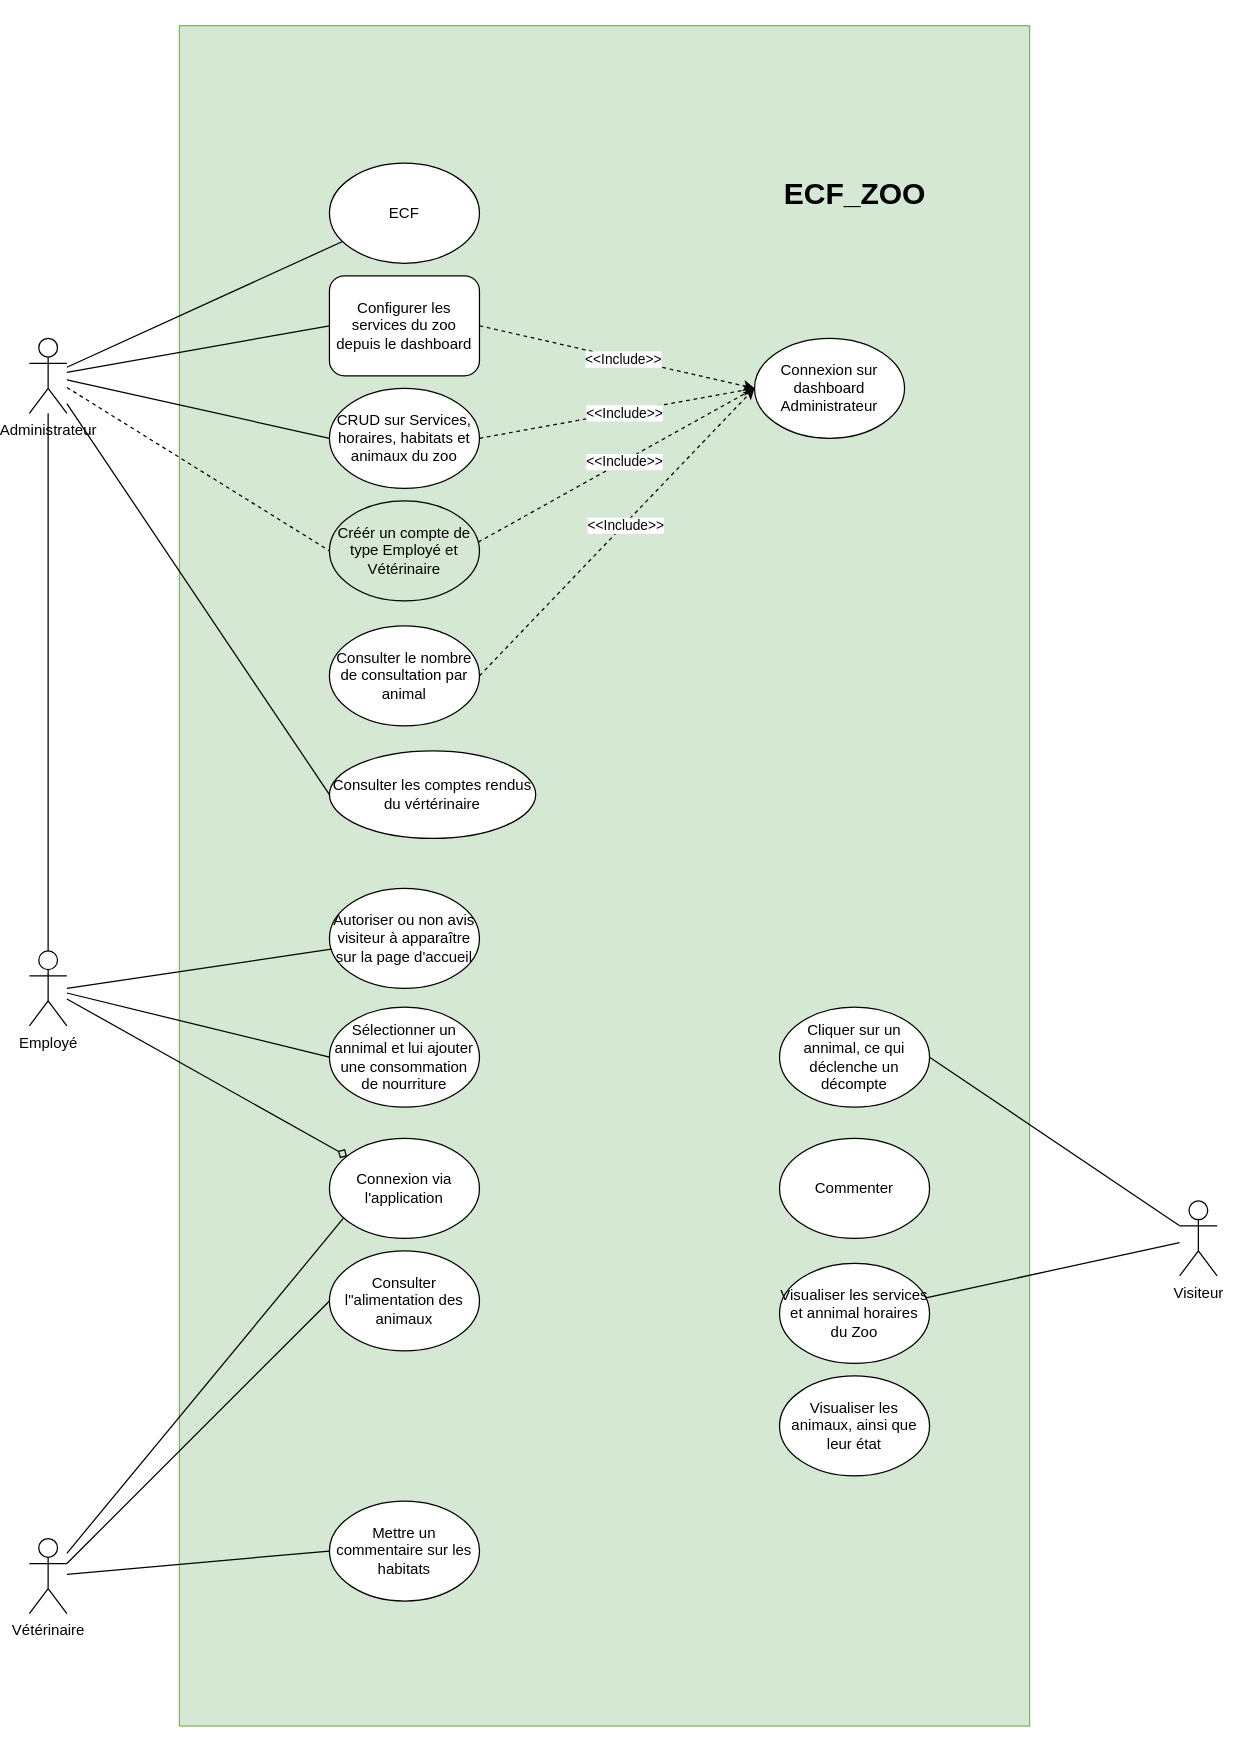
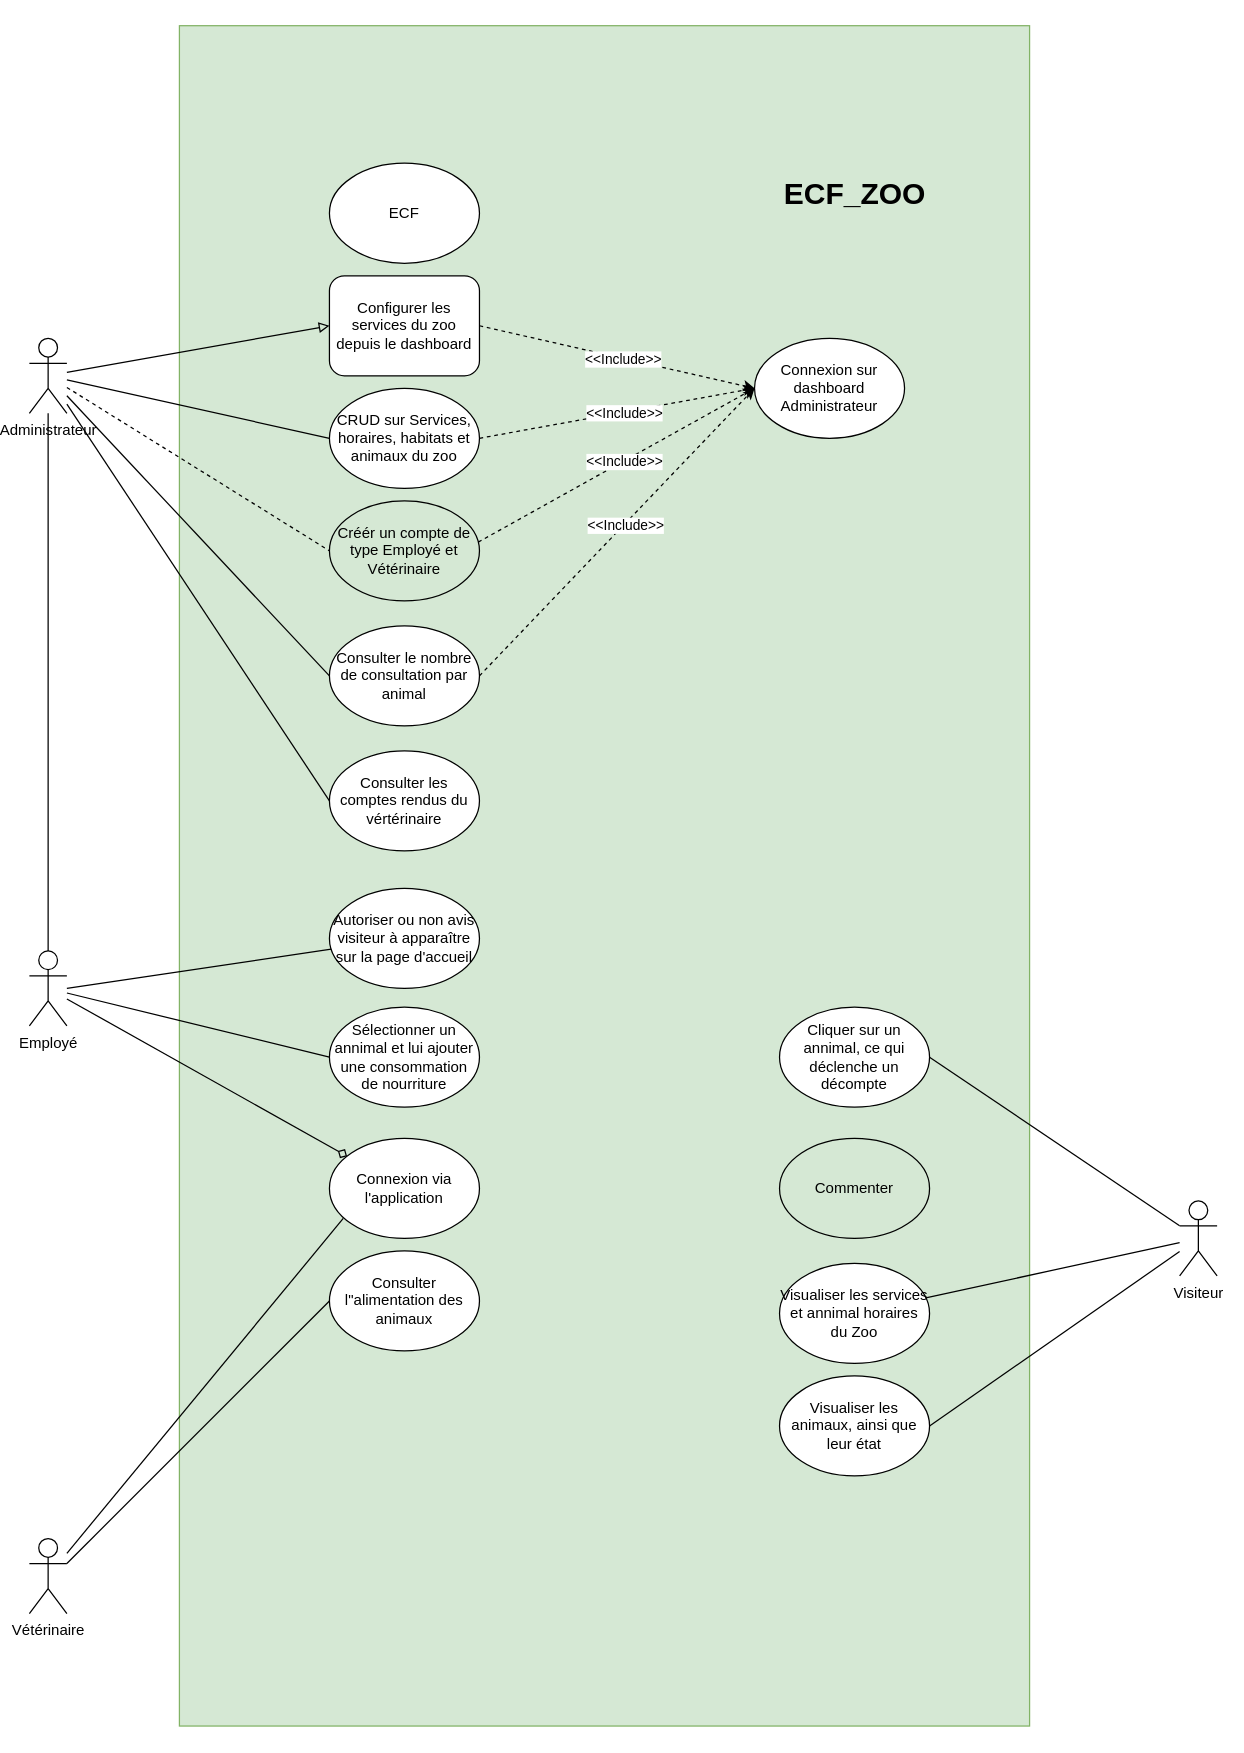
edge "ECF" -- "Administrateur": now "Consulter le nombre de consultation par animal" -- "Administrateur"
edge "Configurer les services du zoo depuis le dashboard" -- "Administrateur": arrowhead none -> block
edge "Connexion sur dashboard Administrateur" -- "Créér un compte de type Employé et Vétérinaire": arrowhead none -> classic
node "Consulter les comptes rendus du vértérinaire": size 206x88 -> 150x100
node "Commenter": fillcolor #ffffff -> #d5e8d4
edge "Visiteur" -- "Visualiser les animaux, ainsi que leur état": added
node "Mettre un commentaire sur les habitats": removed
edge "Mettre un commentaire sur les habitats" -- "Vétérinaire": removed
